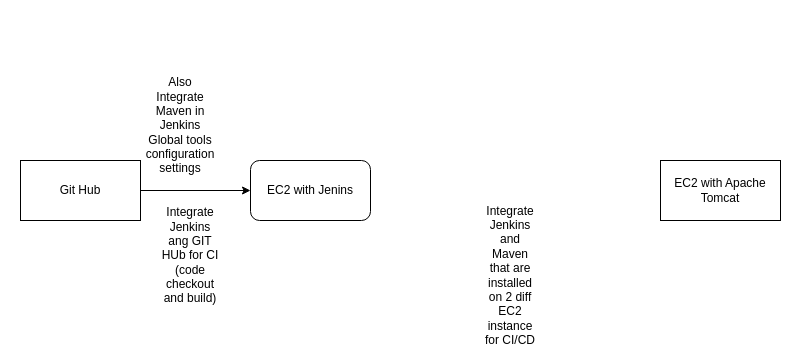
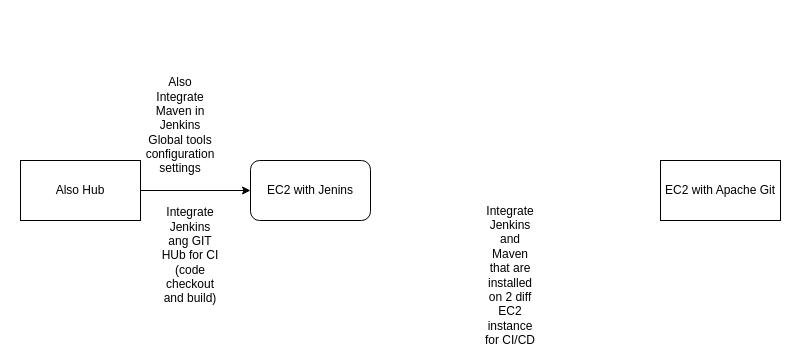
node "Git Hub": label "Git Hub" -> "Also Hub"
node "EC2 with Apache Tomcat": label "EC2 with Apache Tomcat" -> "EC2 with Apache Git"
